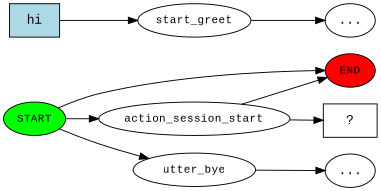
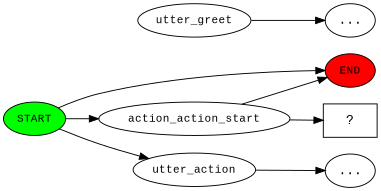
node "hi": removed
node "start_greet": label "start_greet" -> "utter_greet"
node "action_session_start": label "action_session_start" -> "action_action_start"
node "utter_bye": label "utter_bye" -> "utter_action"
